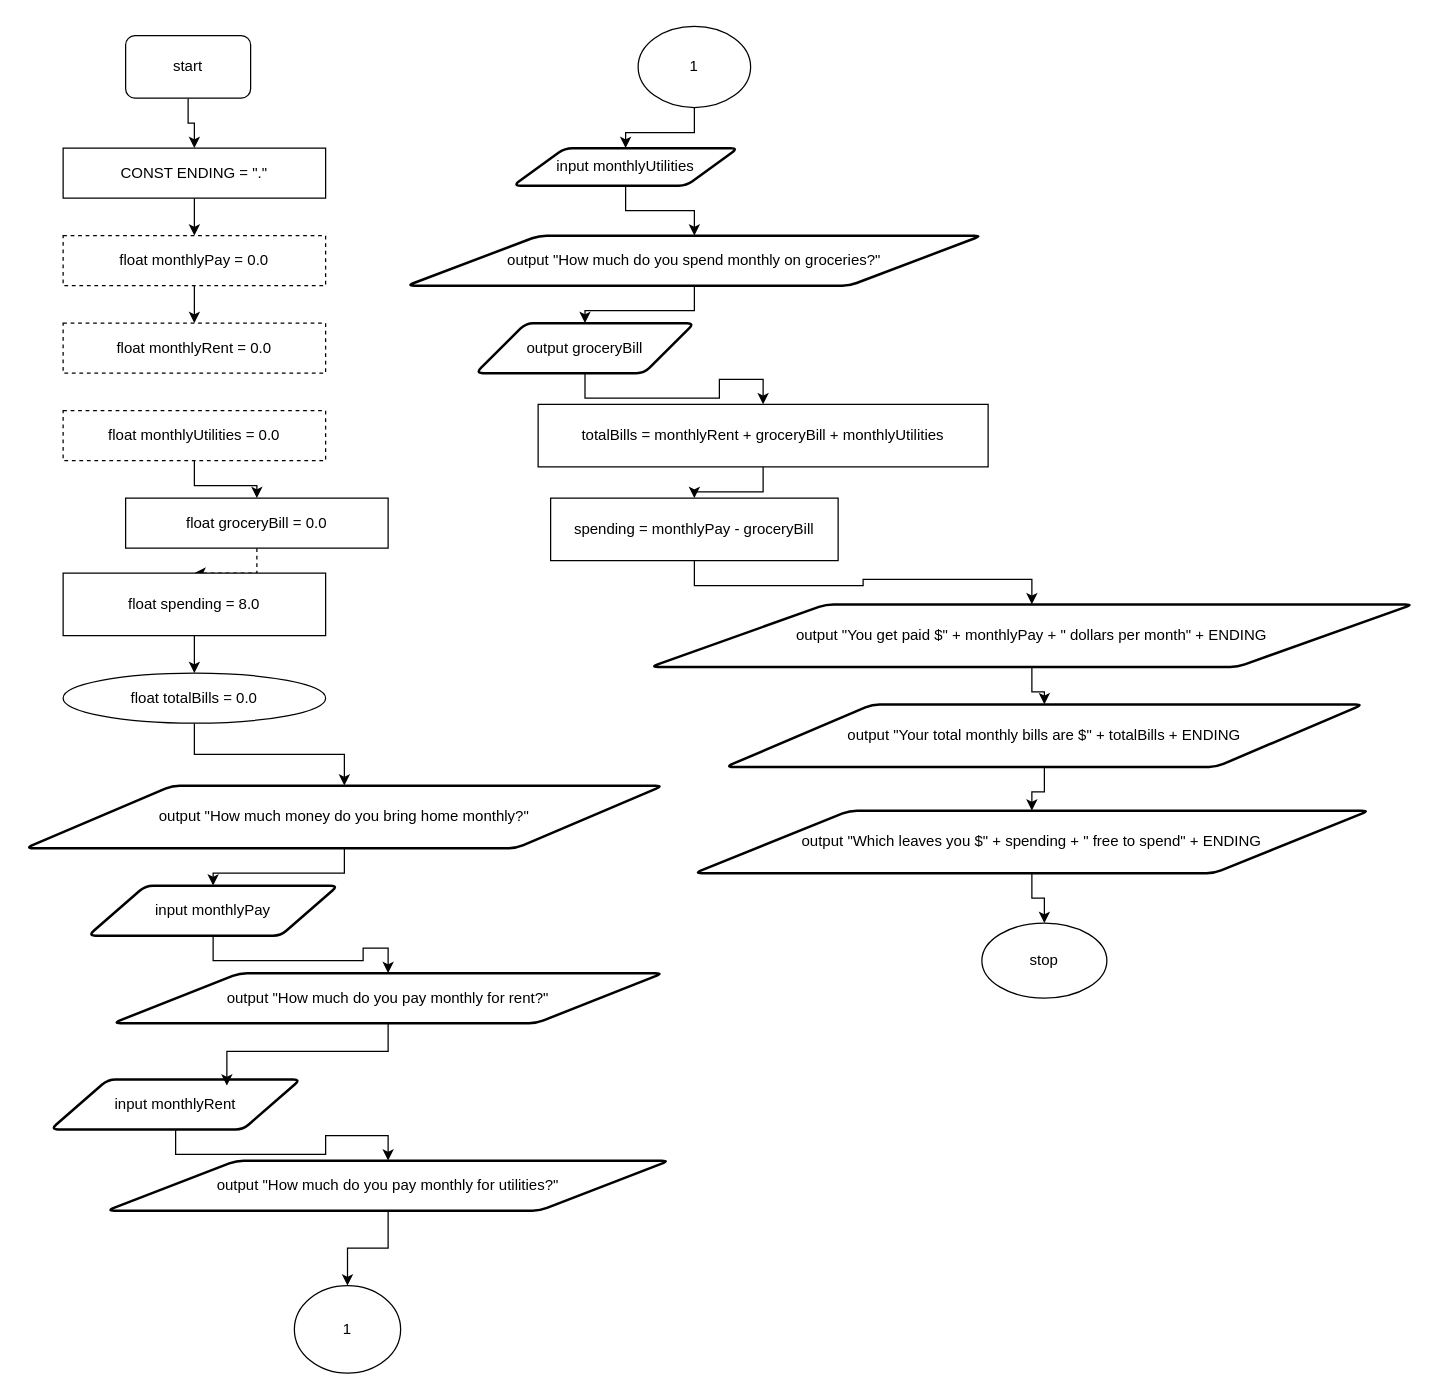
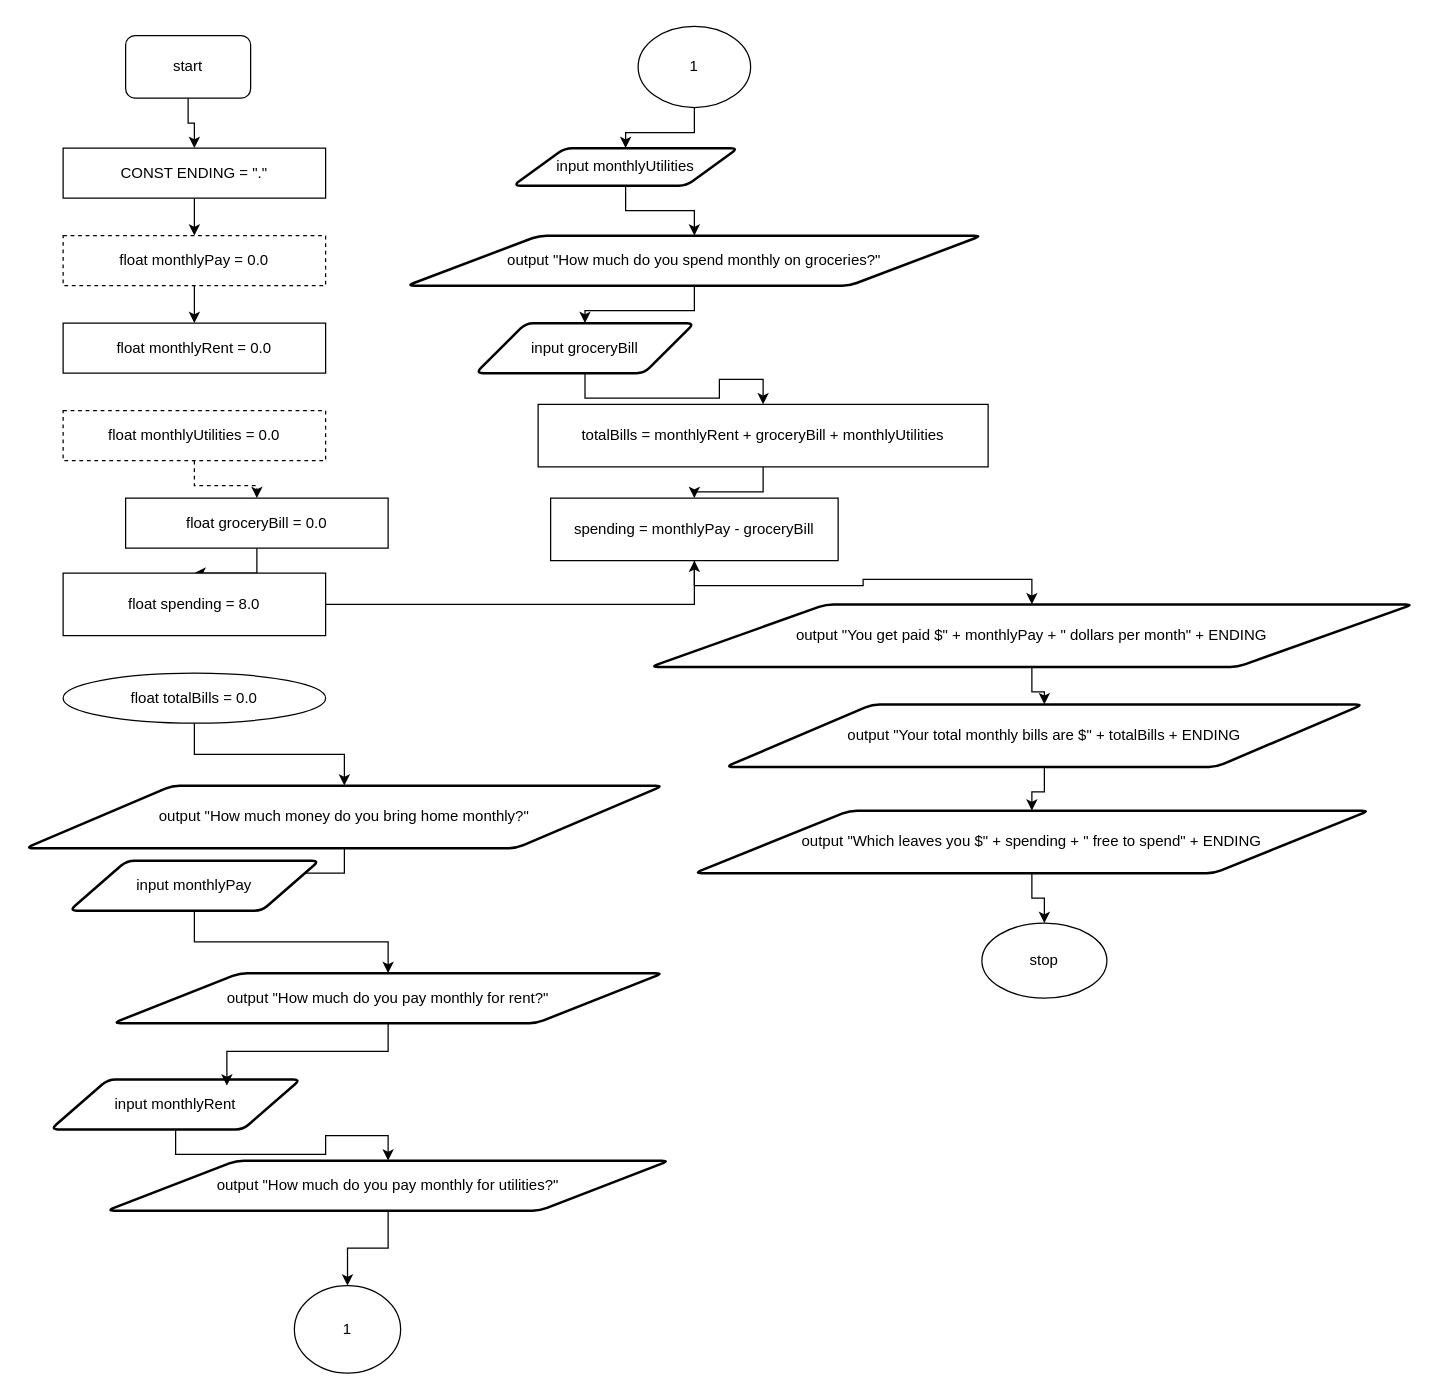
node "float monthlyRent = 0.0": style dashed -> solid
node "output groceryBill": label "output groceryBill" -> "input groceryBill"
edge "float monthlyUtilities = 0.0" -> "float groceryBill = 0.0": style solid -> dashed
edge "float groceryBill = 0.0" -> "float spending = 8.0": style dashed -> solid
edge "float spending = 8.0" -> "float totalBills = 0.0": now "float spending = 8.0" -> "spending = monthlyPay - groceryBill"
node "input monthlyPay": moved (213, 911) -> (194, 886)
